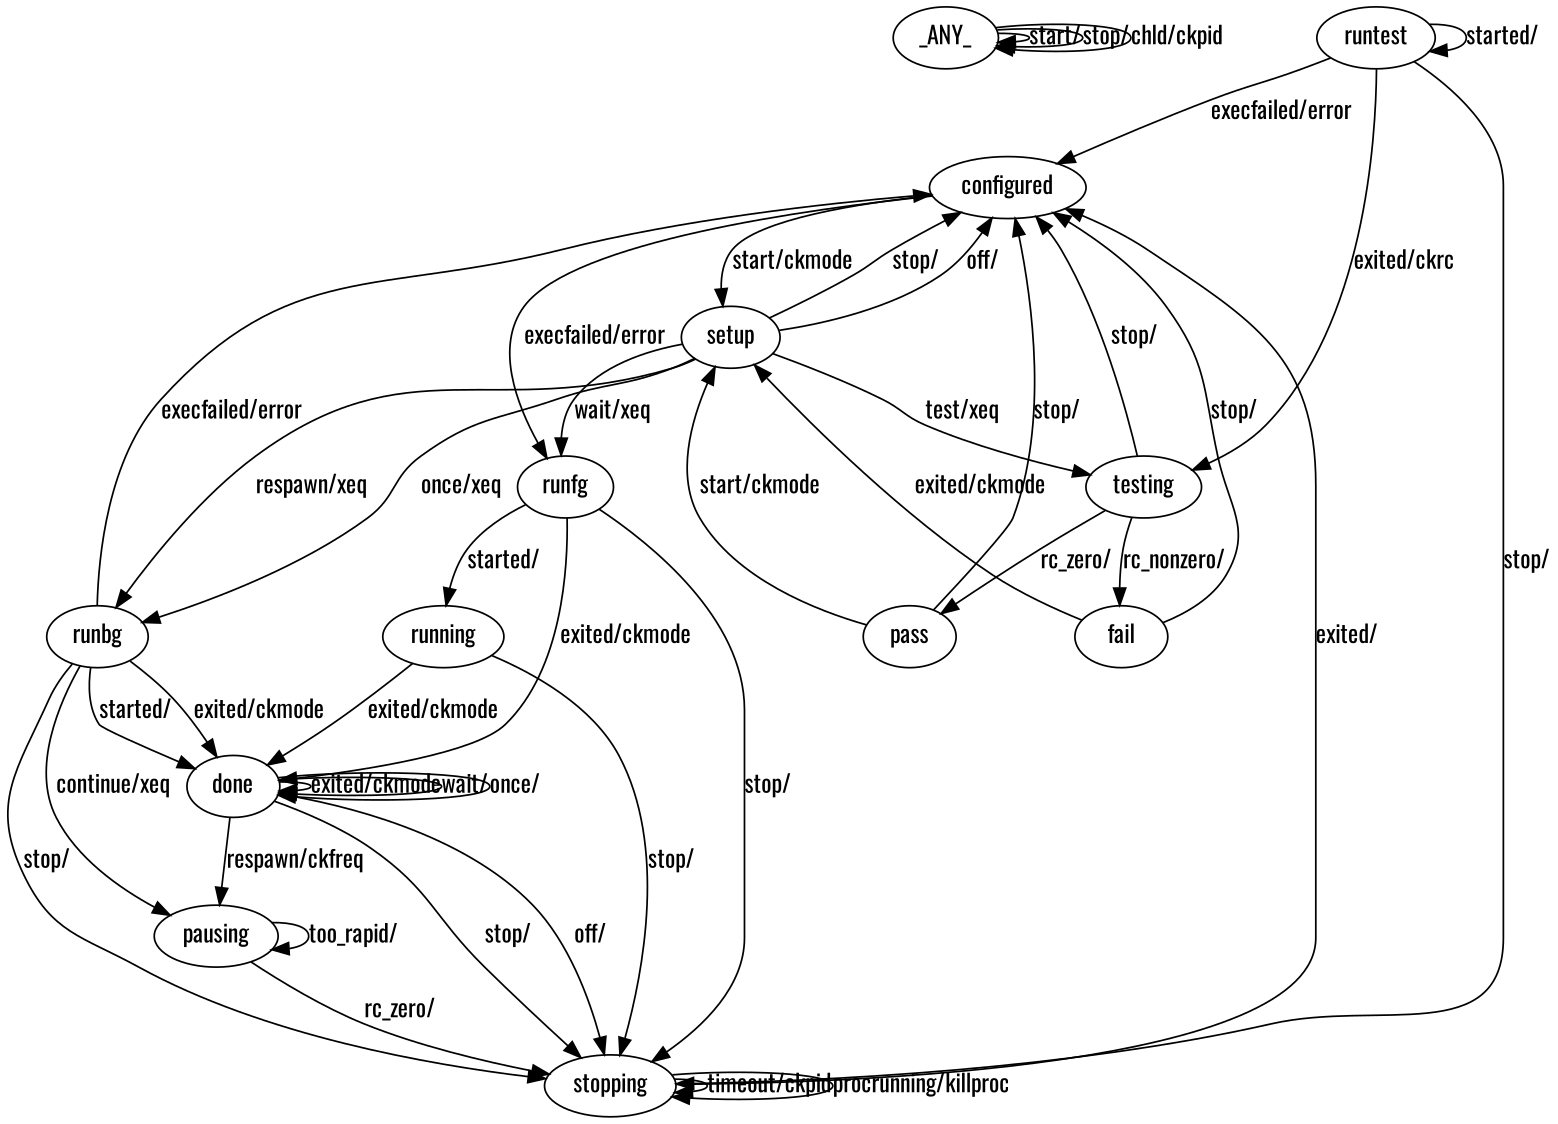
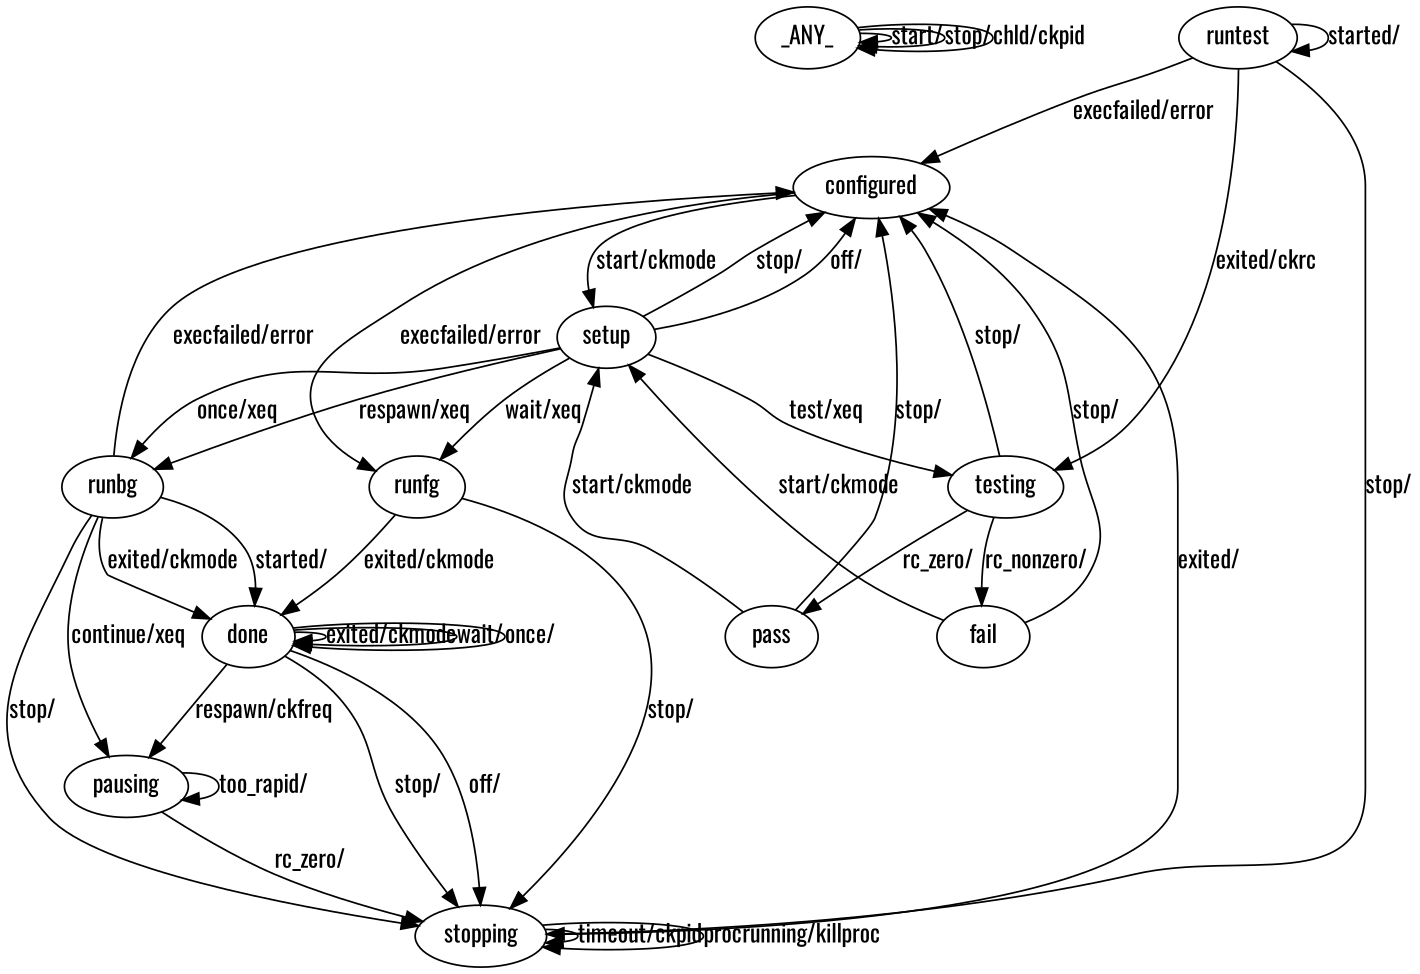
edge "fail" -> "setup": label "exited/ckmode" -> "start/ckmode"
node "running": removed
